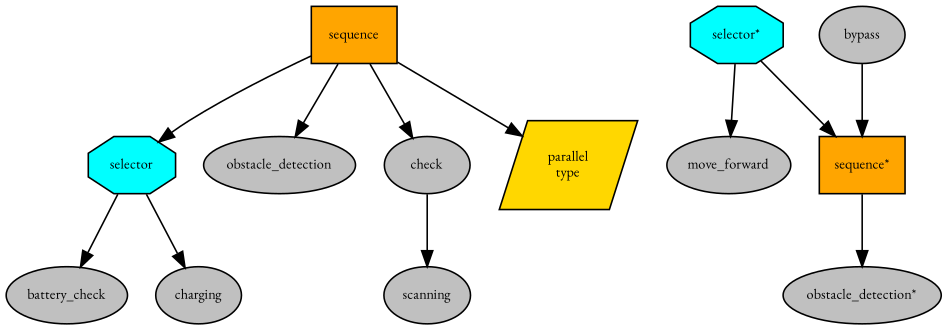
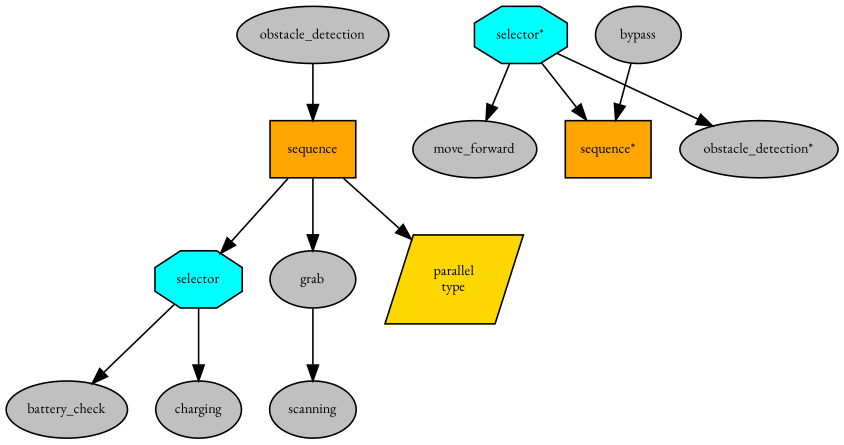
edge "sequence" -> "obstacle_detection": reversed
node "check": label "check" -> "grab"
edge "sequence*" -> "obstacle_detection*": now "selector*" -> "obstacle_detection*"
